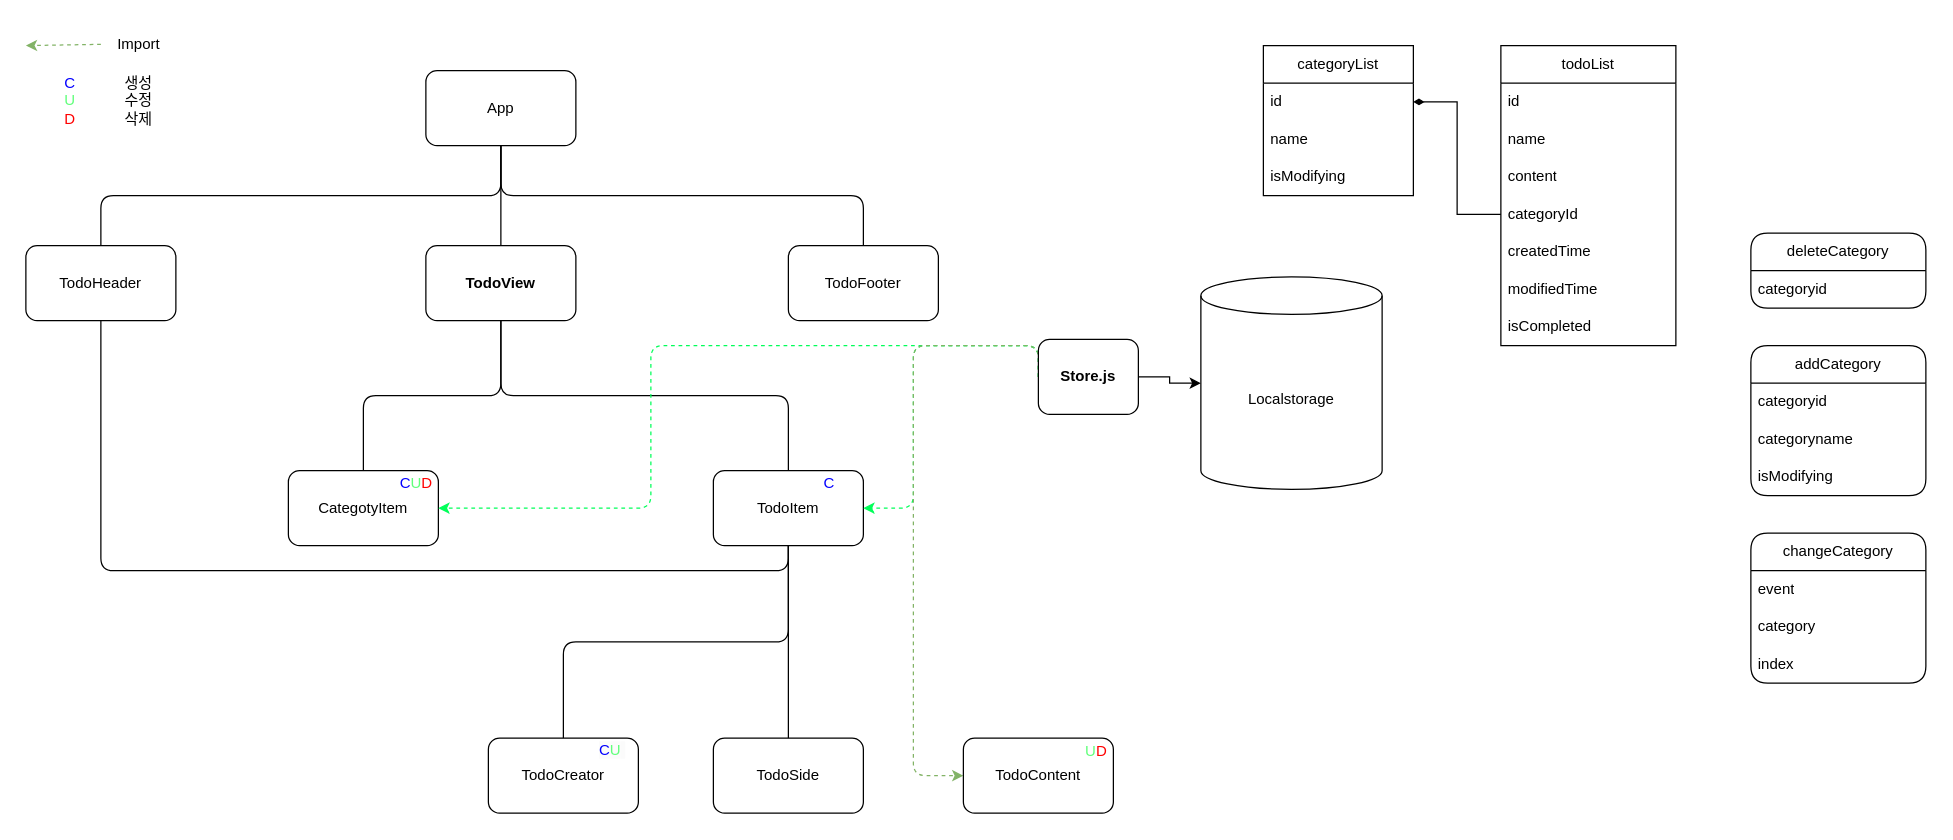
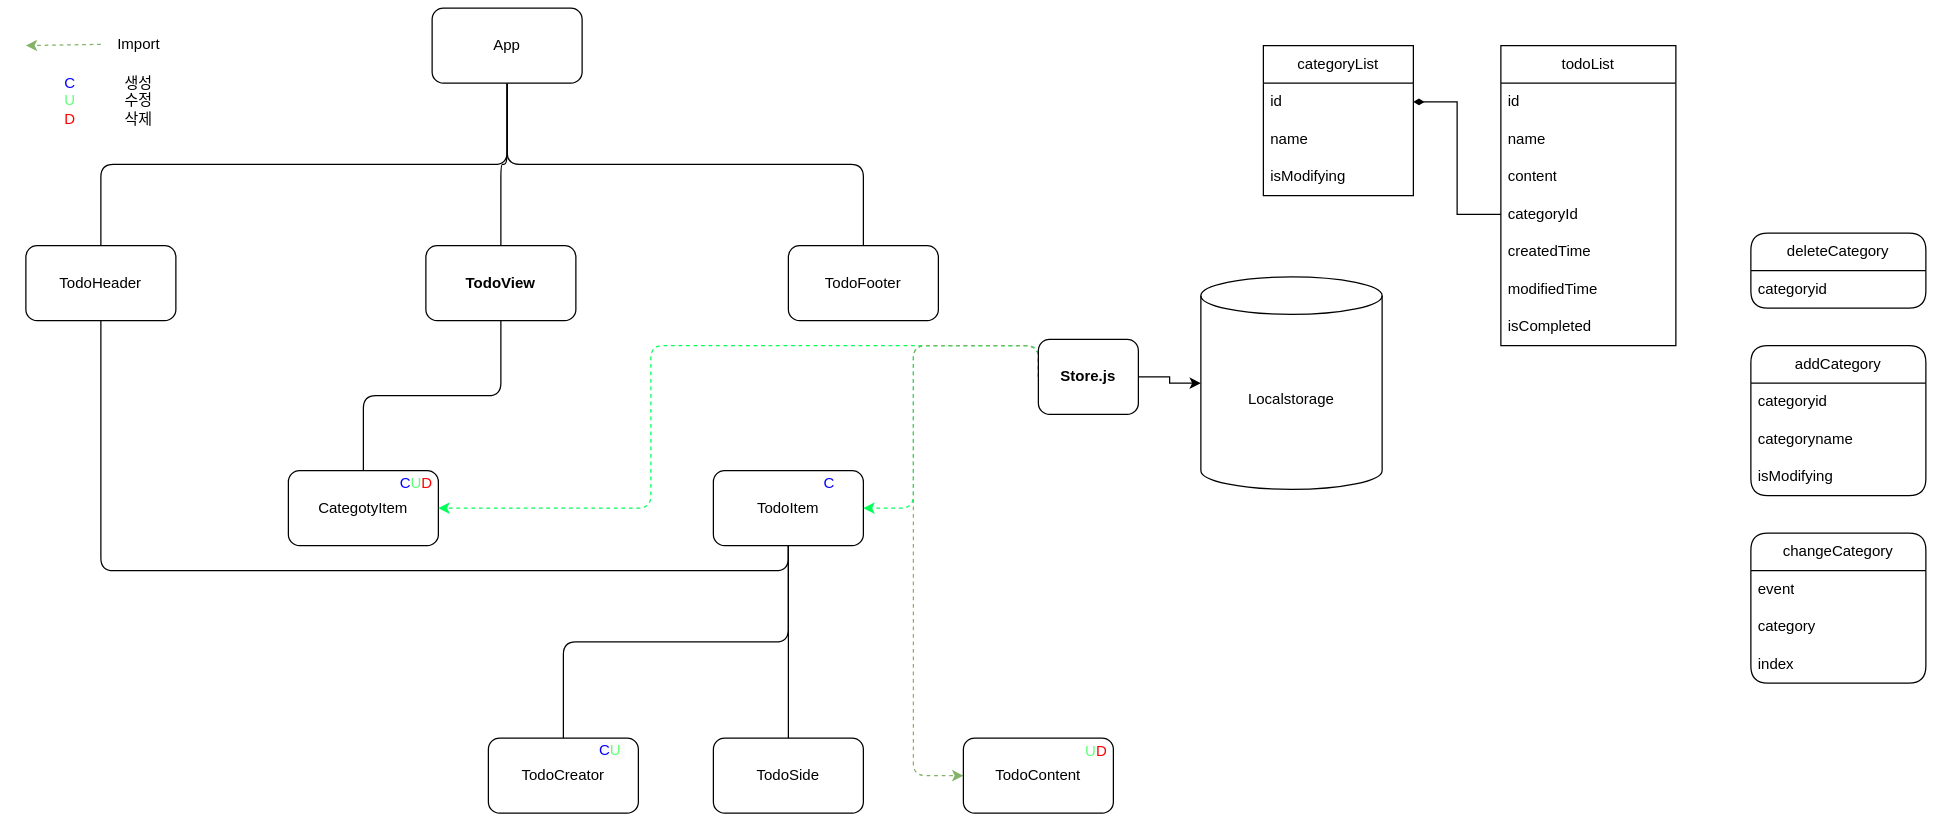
node "App": moved (501, 108) -> (507, 46)
edge "TodoView" -- "TodoItem": removed
